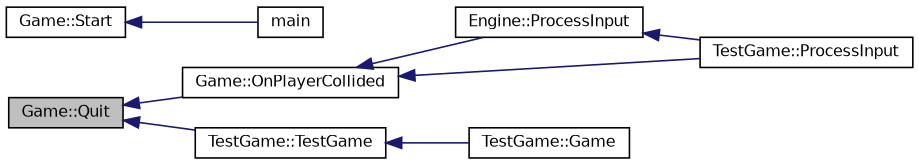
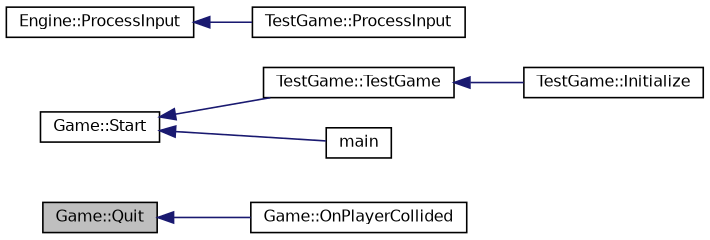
edge "Engine::ProcessInput" -> "Game::OnPlayerCollided": removed
edge "TestGame::ProcessInput" -> "Game::OnPlayerCollided": removed
edge "TestGame::TestGame" -> "Game::Quit": now "TestGame::TestGame" -> "Game::Start"
node "TestGame::Game": label "TestGame::Game" -> "TestGame::Initialize"
